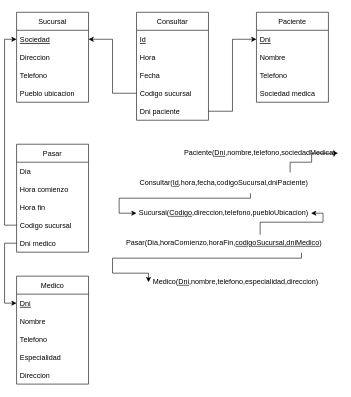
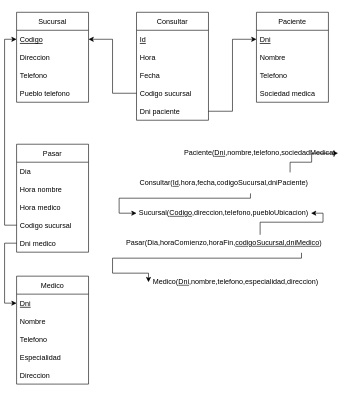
node "Sociedad": label "Sociedad" -> "Codigo"
node "Pueblo ubicacion": label "Pueblo ubicacion" -> "Pueblo telefono"
node "Hora comienzo": label "Hora comienzo" -> "Hora nombre"
node "Hora fin": label "Hora fin" -> "Hora medico"
